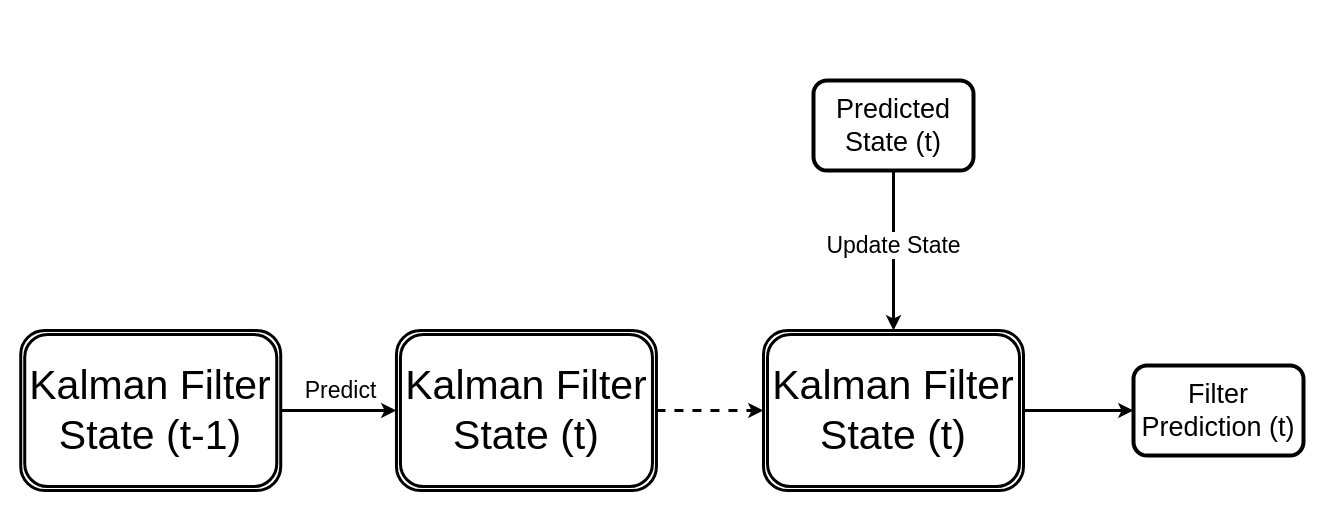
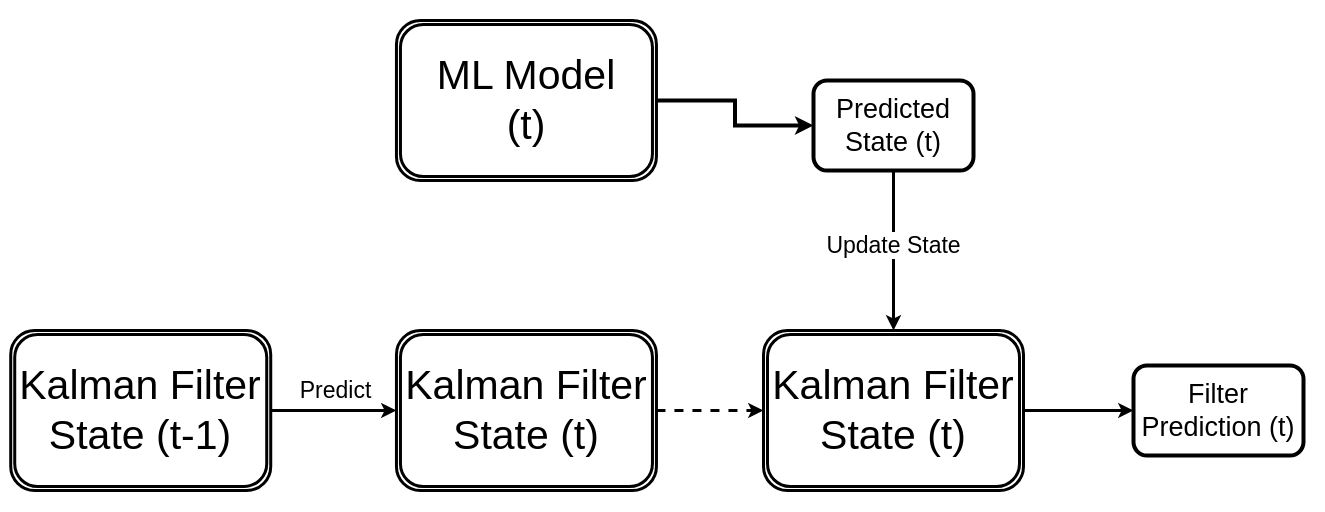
node "ML Model (t)": added
edge "ML Model (t)" -> "Predicted State (t)": added
node "Kalman Filter State (t-1)": moved (151, 411) -> (141, 411)
